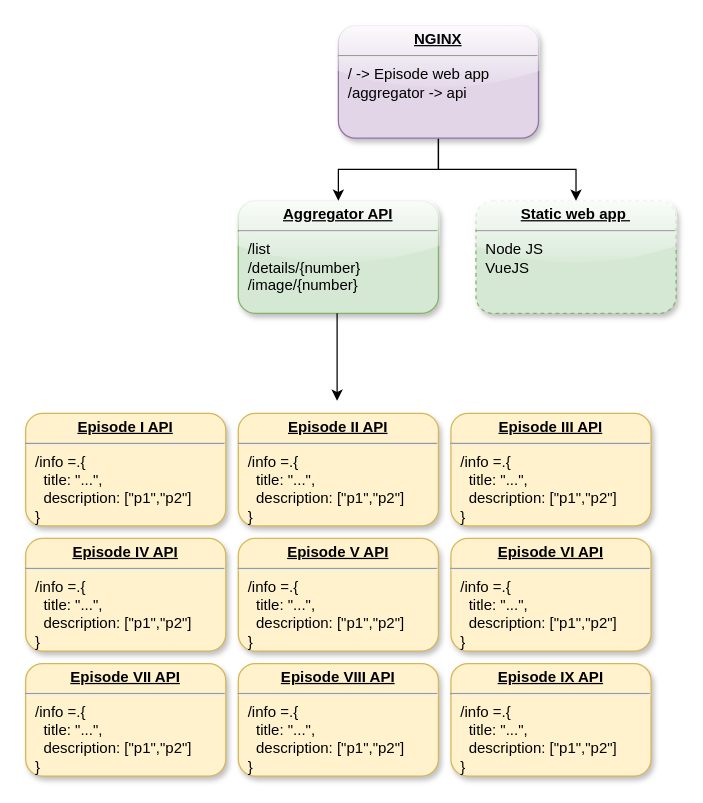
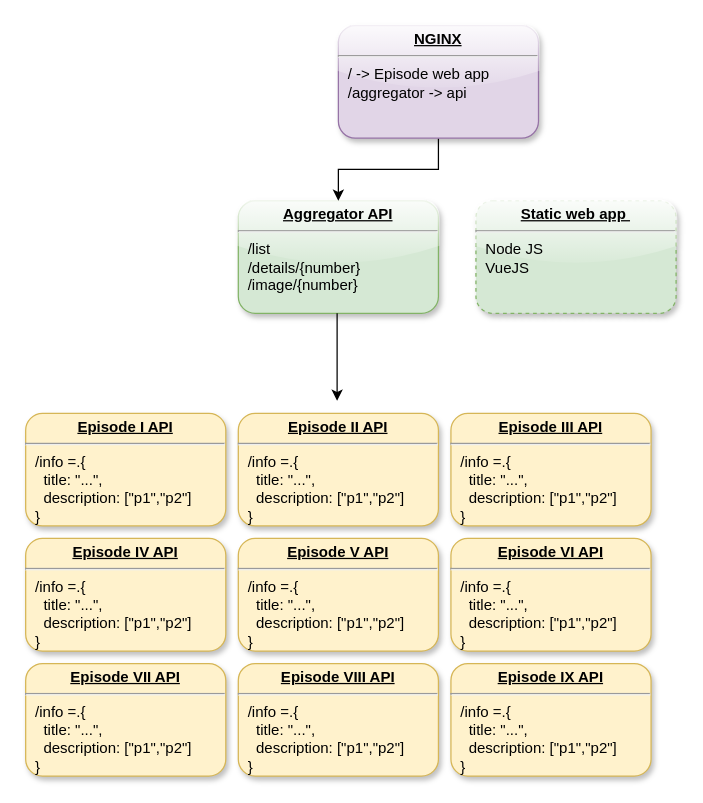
edge "NGINX / -> Episode web app /aggregator -> api" -> "Static web app Node JS VueJS": removed
